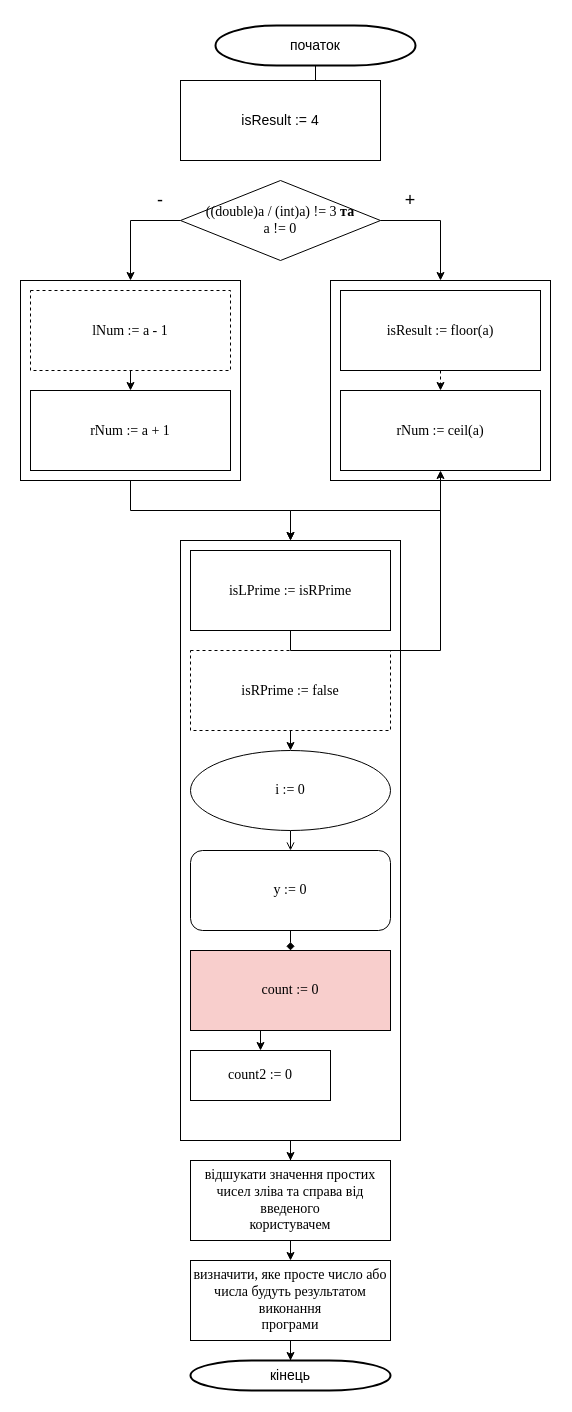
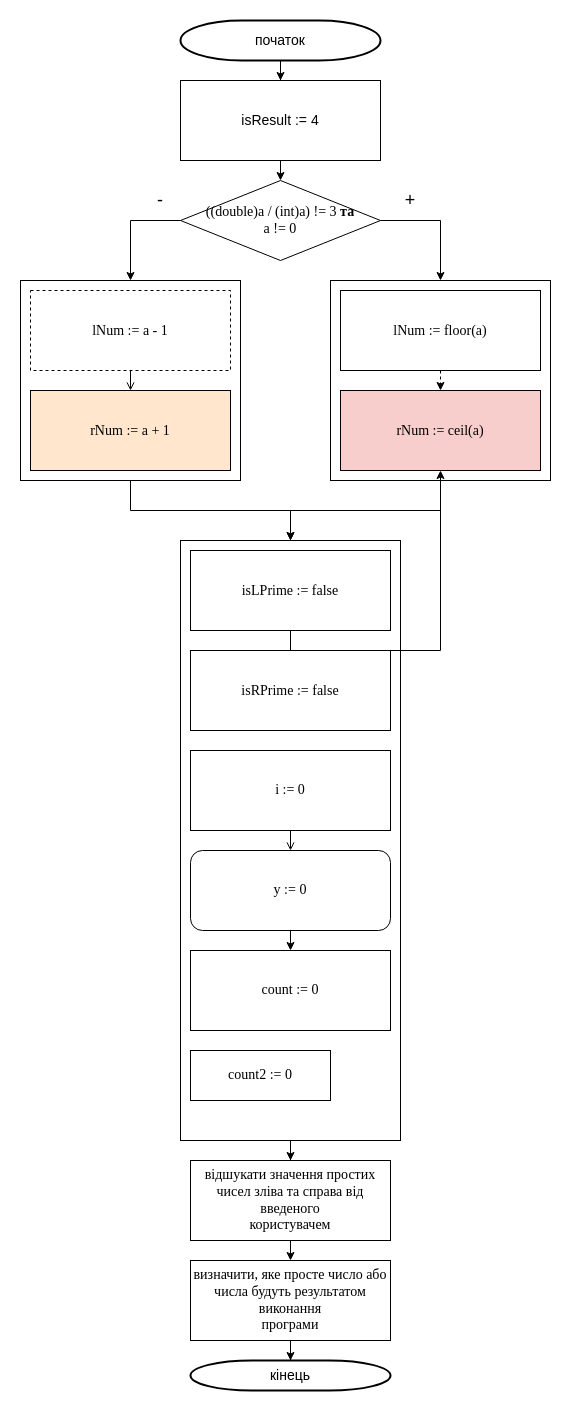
node "початок": moved (316, 46) -> (281, 41)
edge "isResult := 4" -> "((double)a / (int)a) != 3 та a != 0": added
node "isResult := floor(a)": label "isResult := floor(a)" -> "lNum := floor(a)"
edge "lNum := a - 1" -> "rNum := a + 1": arrowhead classic -> open
node "rNum := a + 1": fillcolor #ffffff -> #ffe6cc
node "rNum := ceil(a)": fillcolor #ffffff -> #f8cecc
node "isLPrime := isRPrime": label "isLPrime := isRPrime" -> "isLPrime := false"
node "isRPrime := false": style dashed -> solid
edge "isRPrime := false" -> "i := 0": removed
node "i := 0": shape ellipse -> rectangle
edge "y := 0" -> "count := 0": arrowhead diamond -> classic
node "count := 0": fillcolor #f8cecc -> #ffffff
edge "count := 0" -> "count2 := 0": removed
